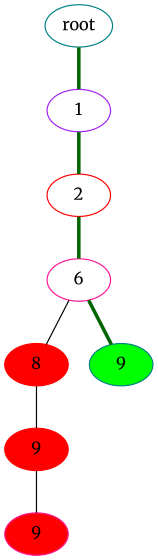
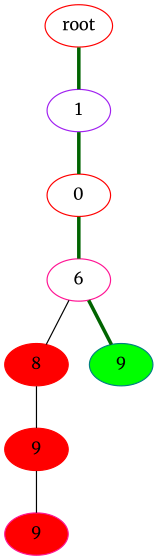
node "root": color teal -> red
node "2": label "2" -> "0"
